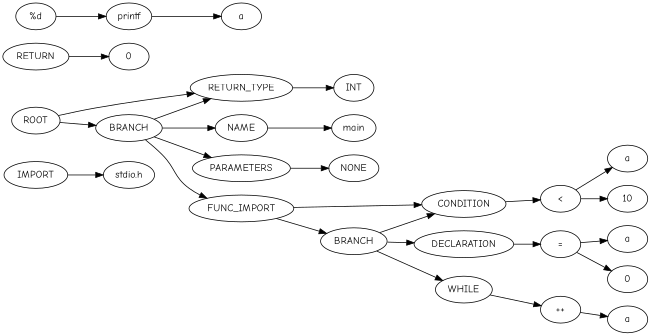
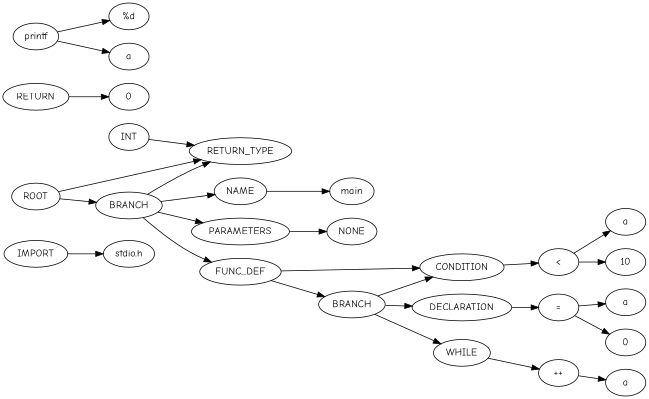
edge "%d" -> "printf": reversed
edge "RETURN_TYPE" -> "INT": reversed
node "FUNC_IMPORT": label "FUNC_IMPORT" -> "FUNC_DEF"
